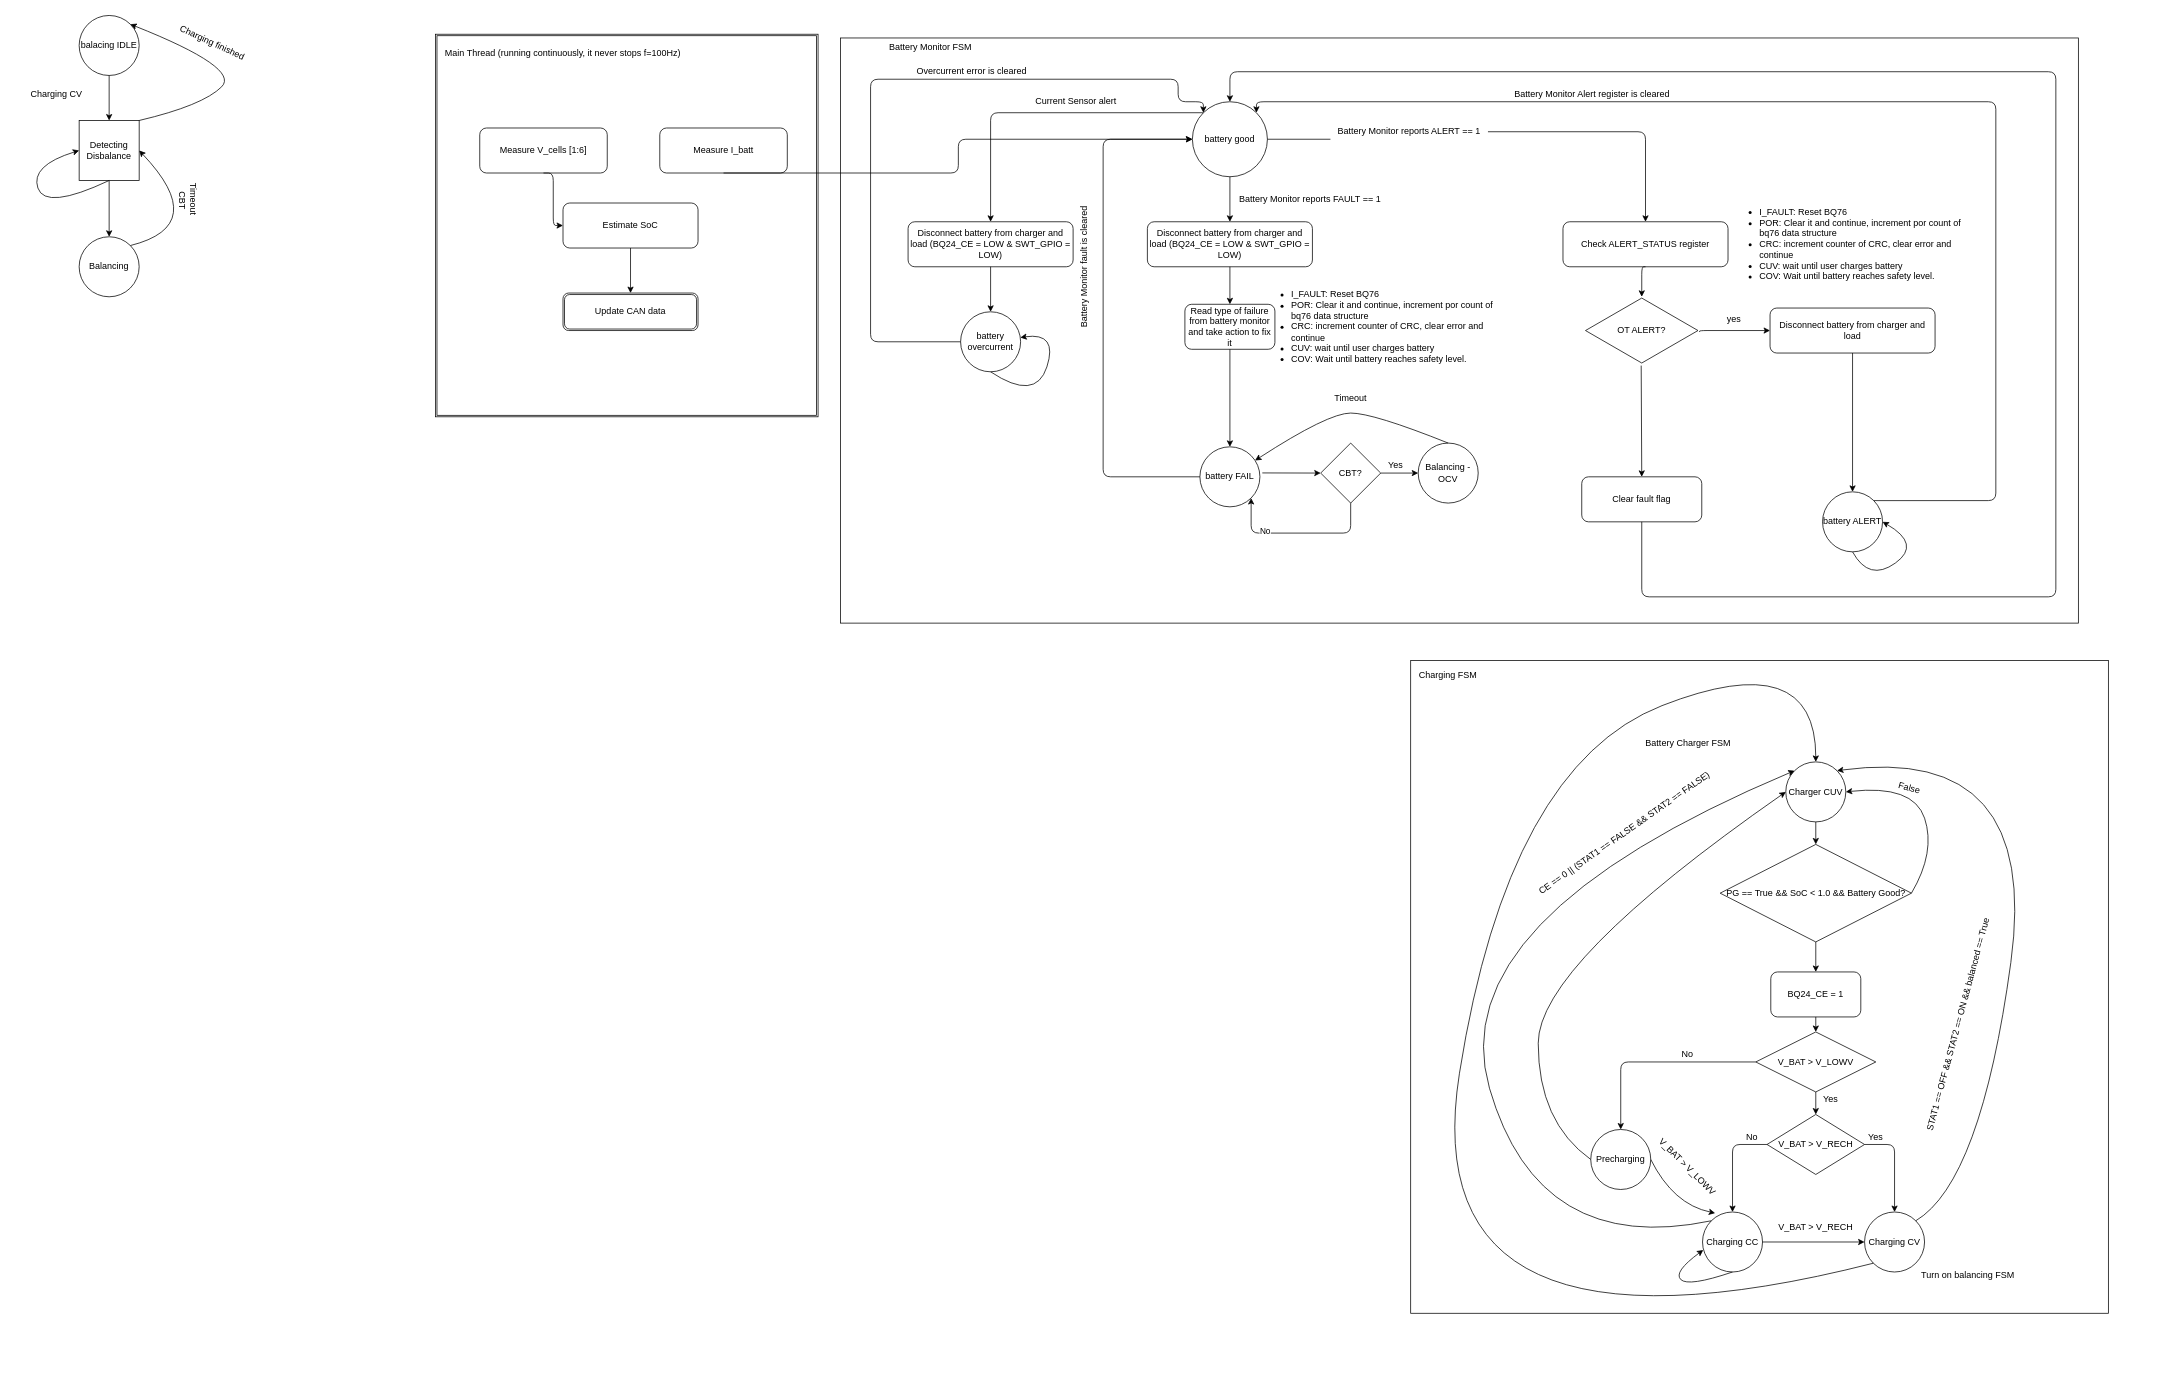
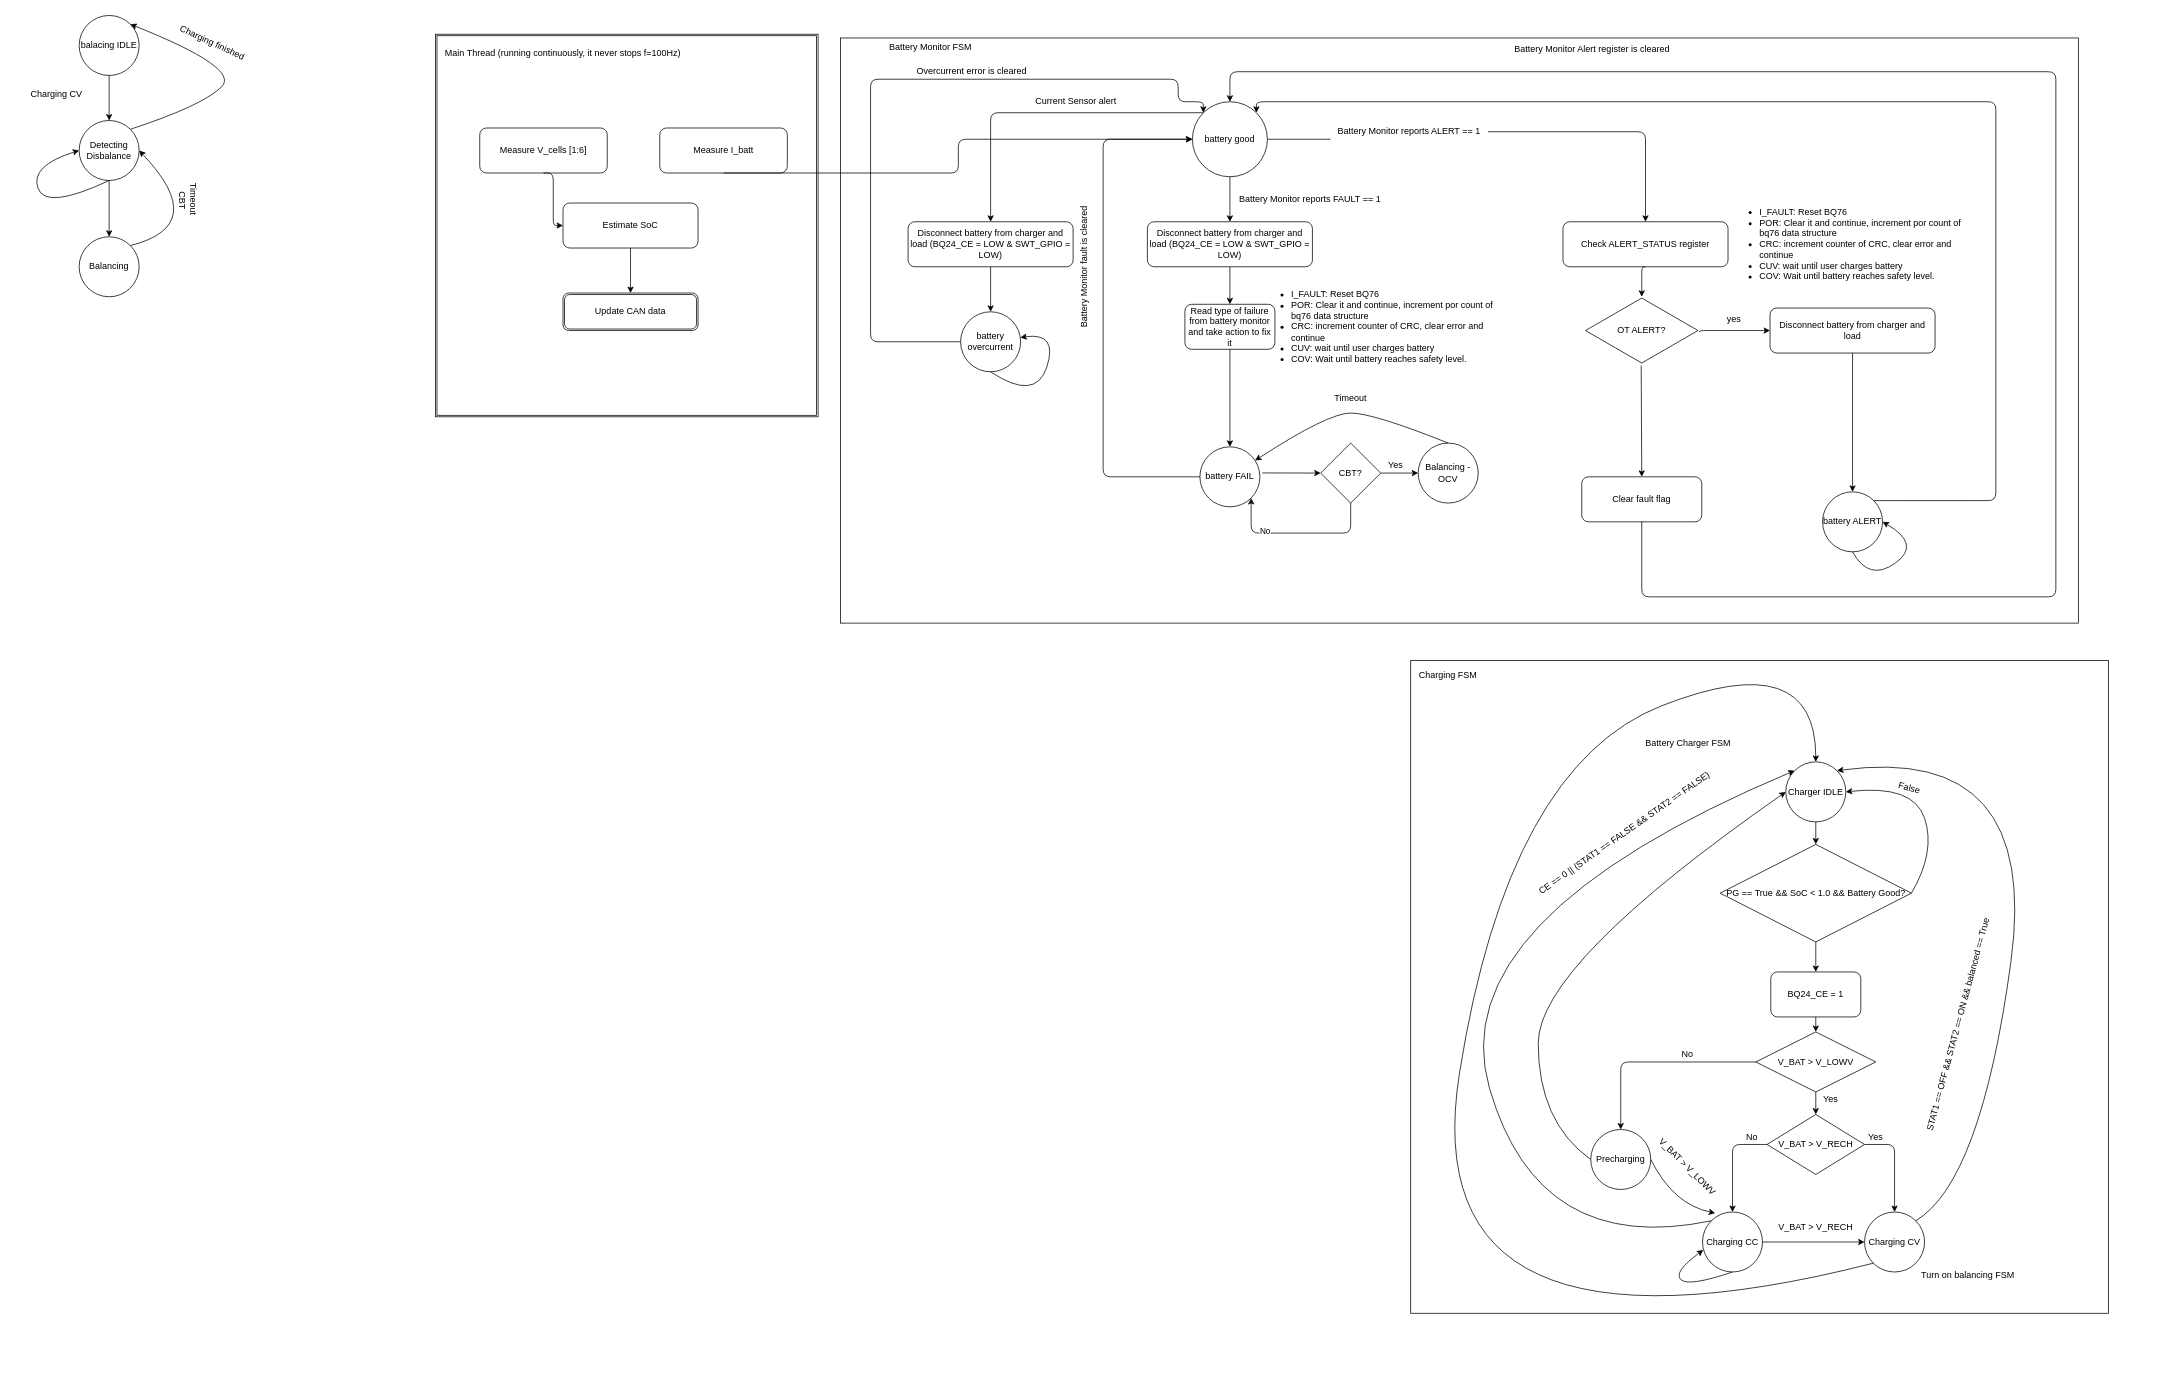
node "Battery Monitor Alert register is cleared": moved (1592, 94) -> (1592, 49)
node "Detecting Disbalance": shape rectangle -> ellipse
node "Charger CUV": label "Charger CUV" -> "Charger IDLE"
